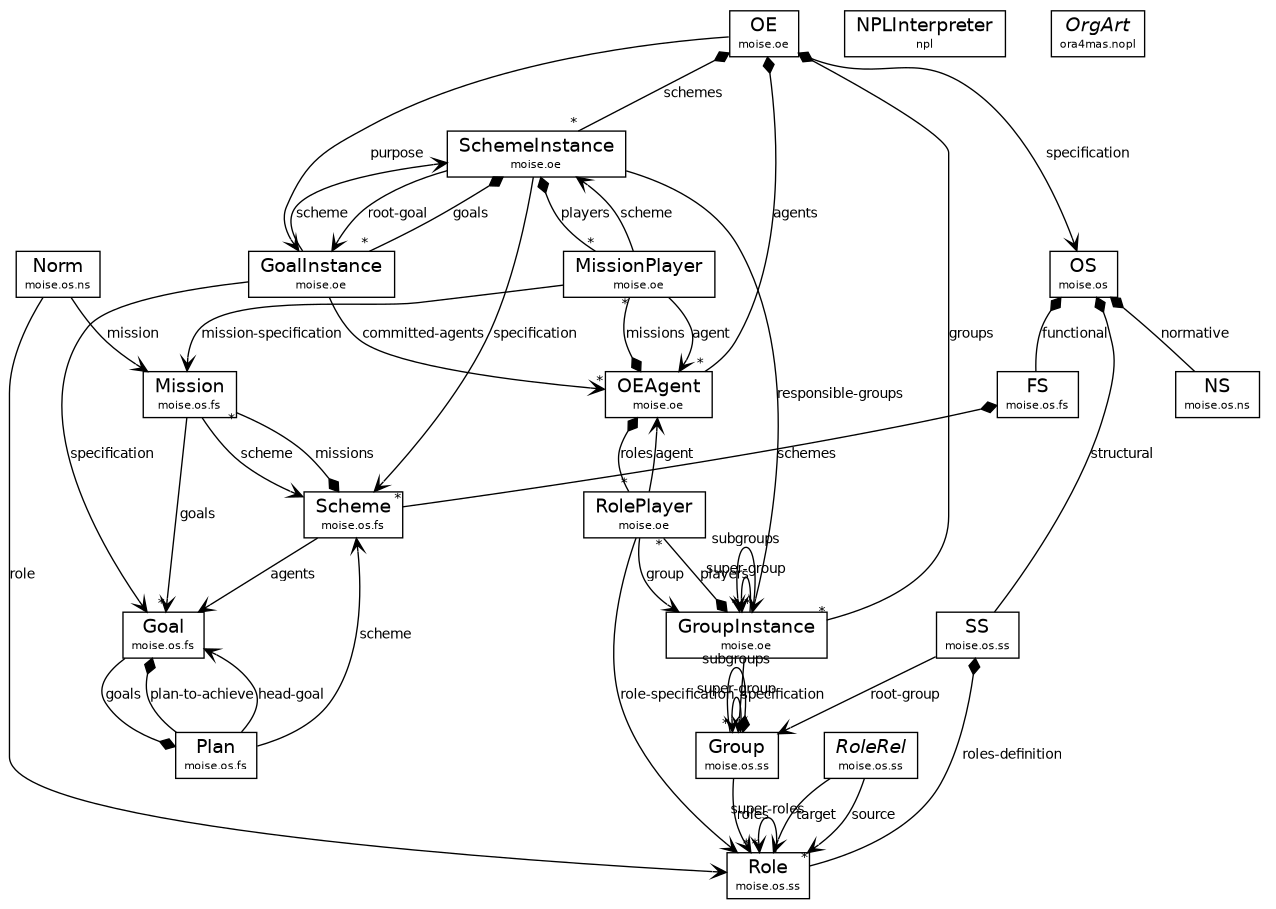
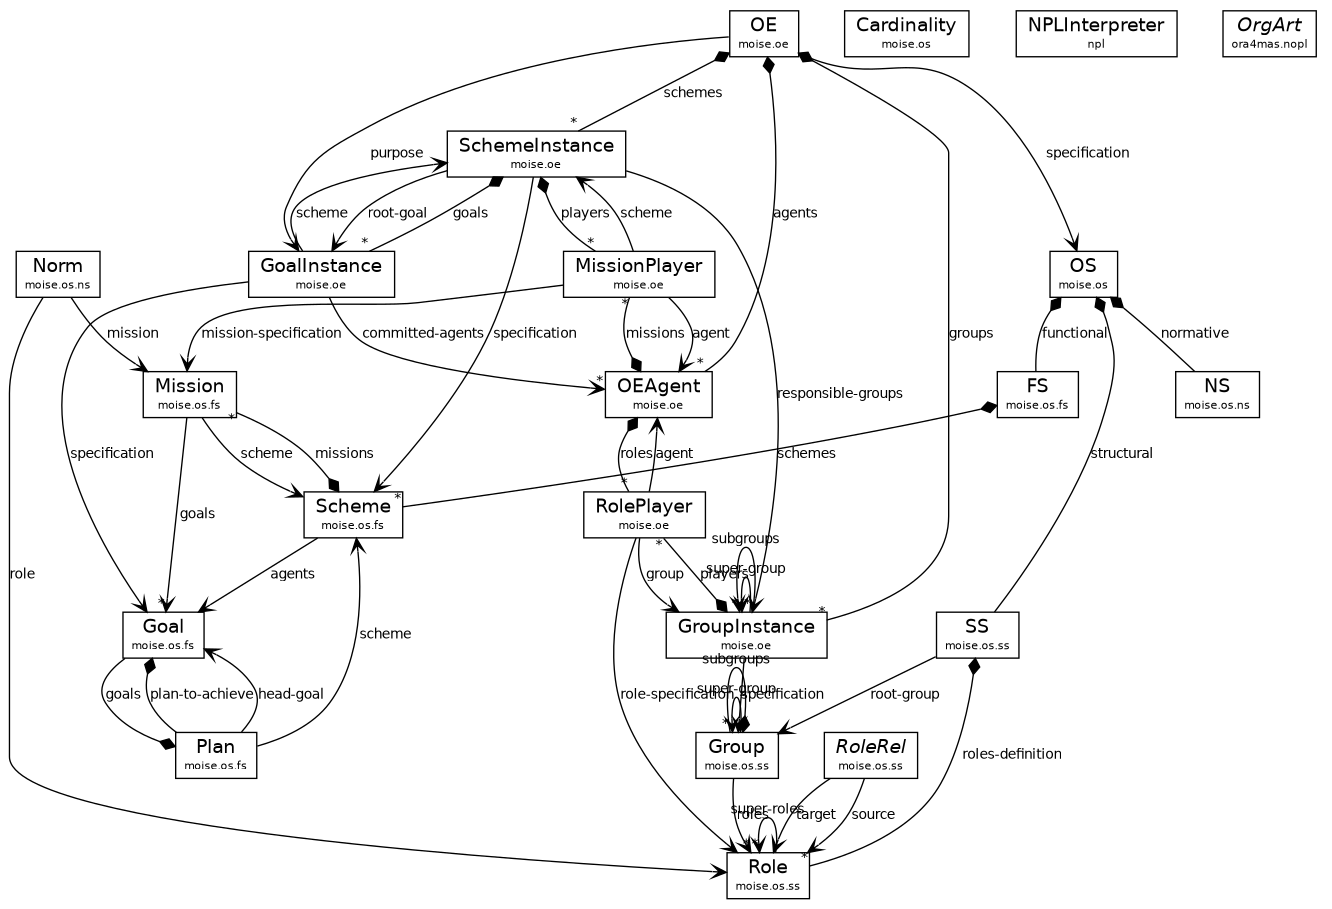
node "Cardinality": added
